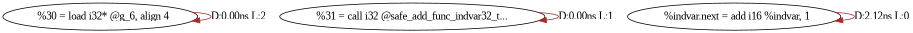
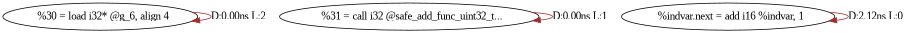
node "%31 = call i32 @safe_add_func_indvar32_t...": label "%31 = call i32 @safe_add_func_indvar32_t..." -> "%31 = call i32 @safe_add_func_uint32_t..."
